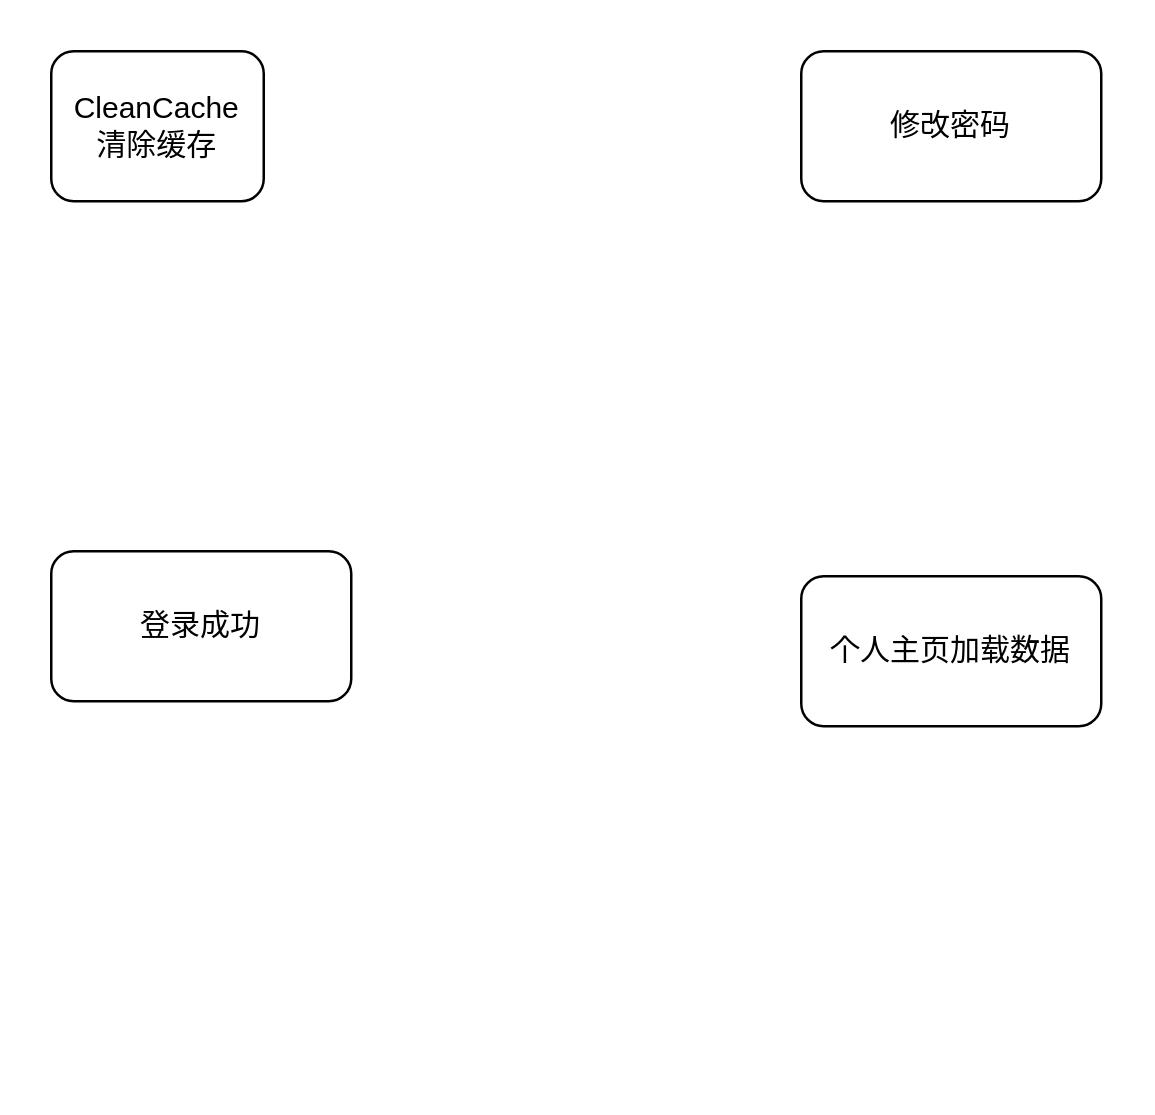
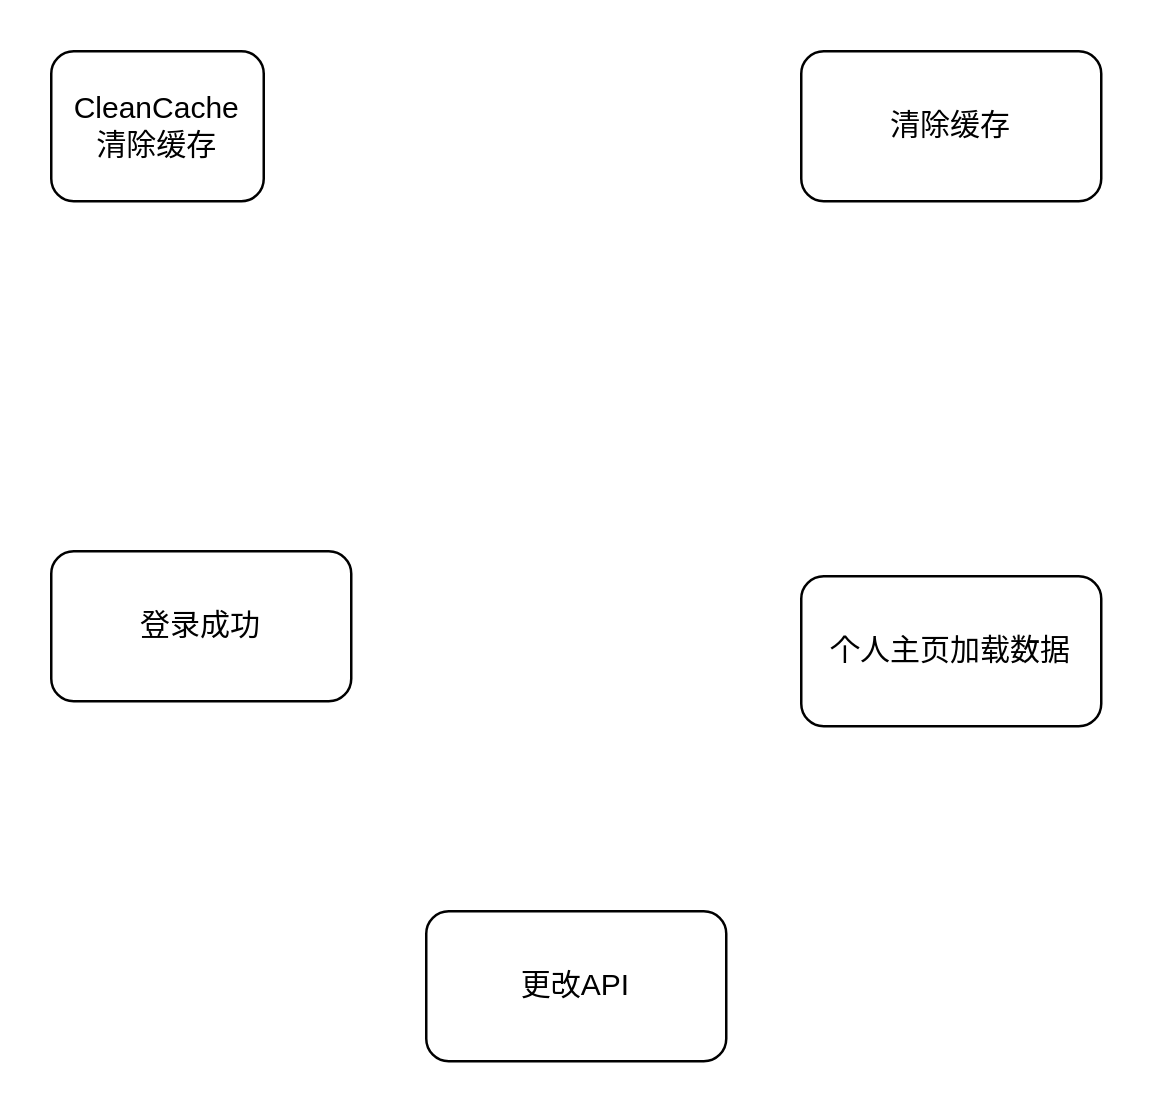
node "修改密码": label "修改密码" -> "清除缓存"
node "更改API": added
